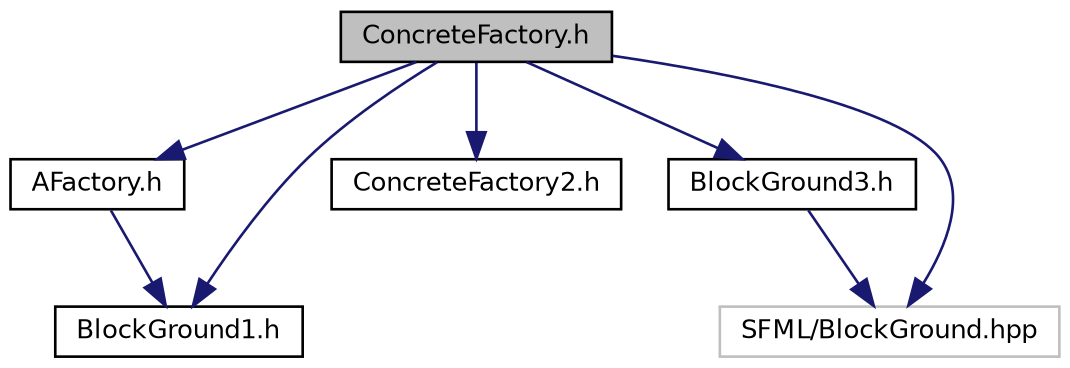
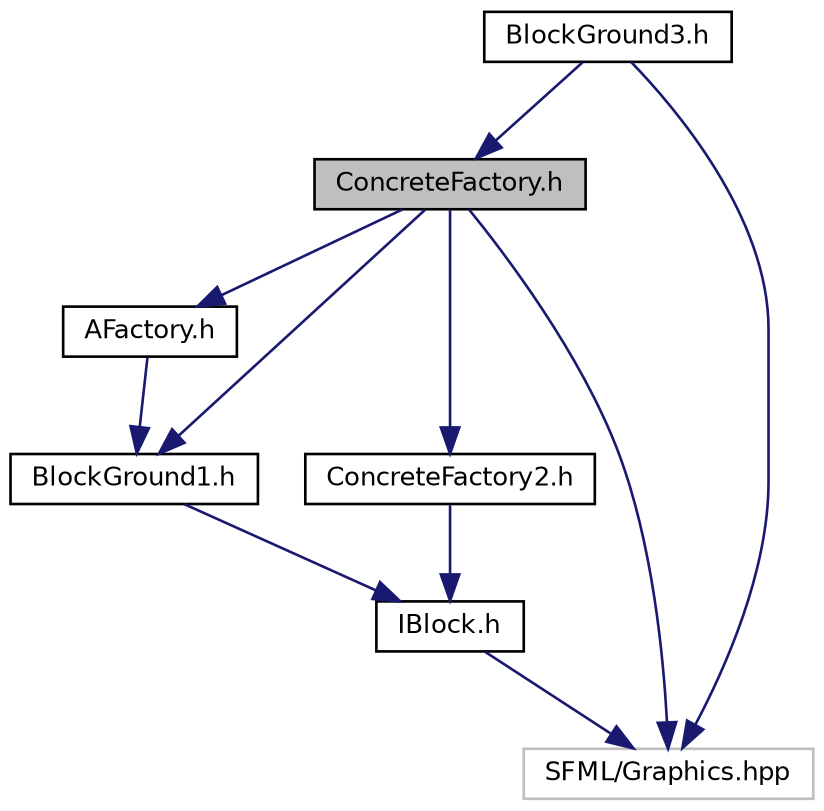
edge "ConcreteFactory.h" -> "BlockGround3.h": reversed
node "SFML/BlockGround.hpp": label "SFML/BlockGround.hpp" -> "SFML/Graphics.hpp"
node "IBlock.h": added
